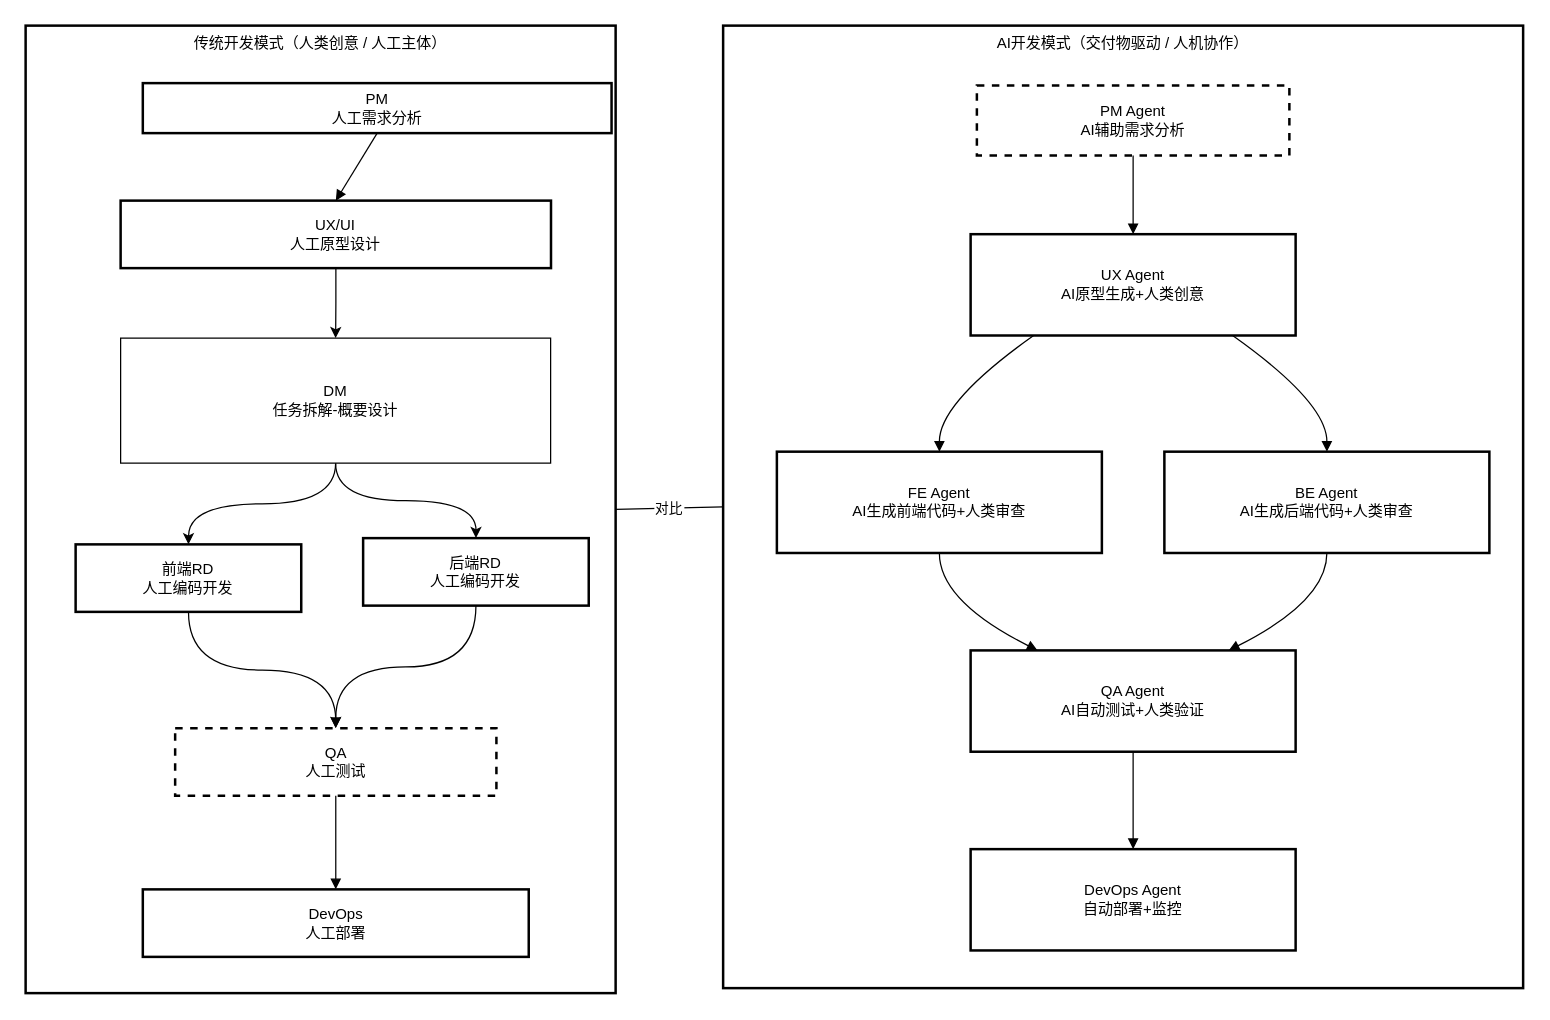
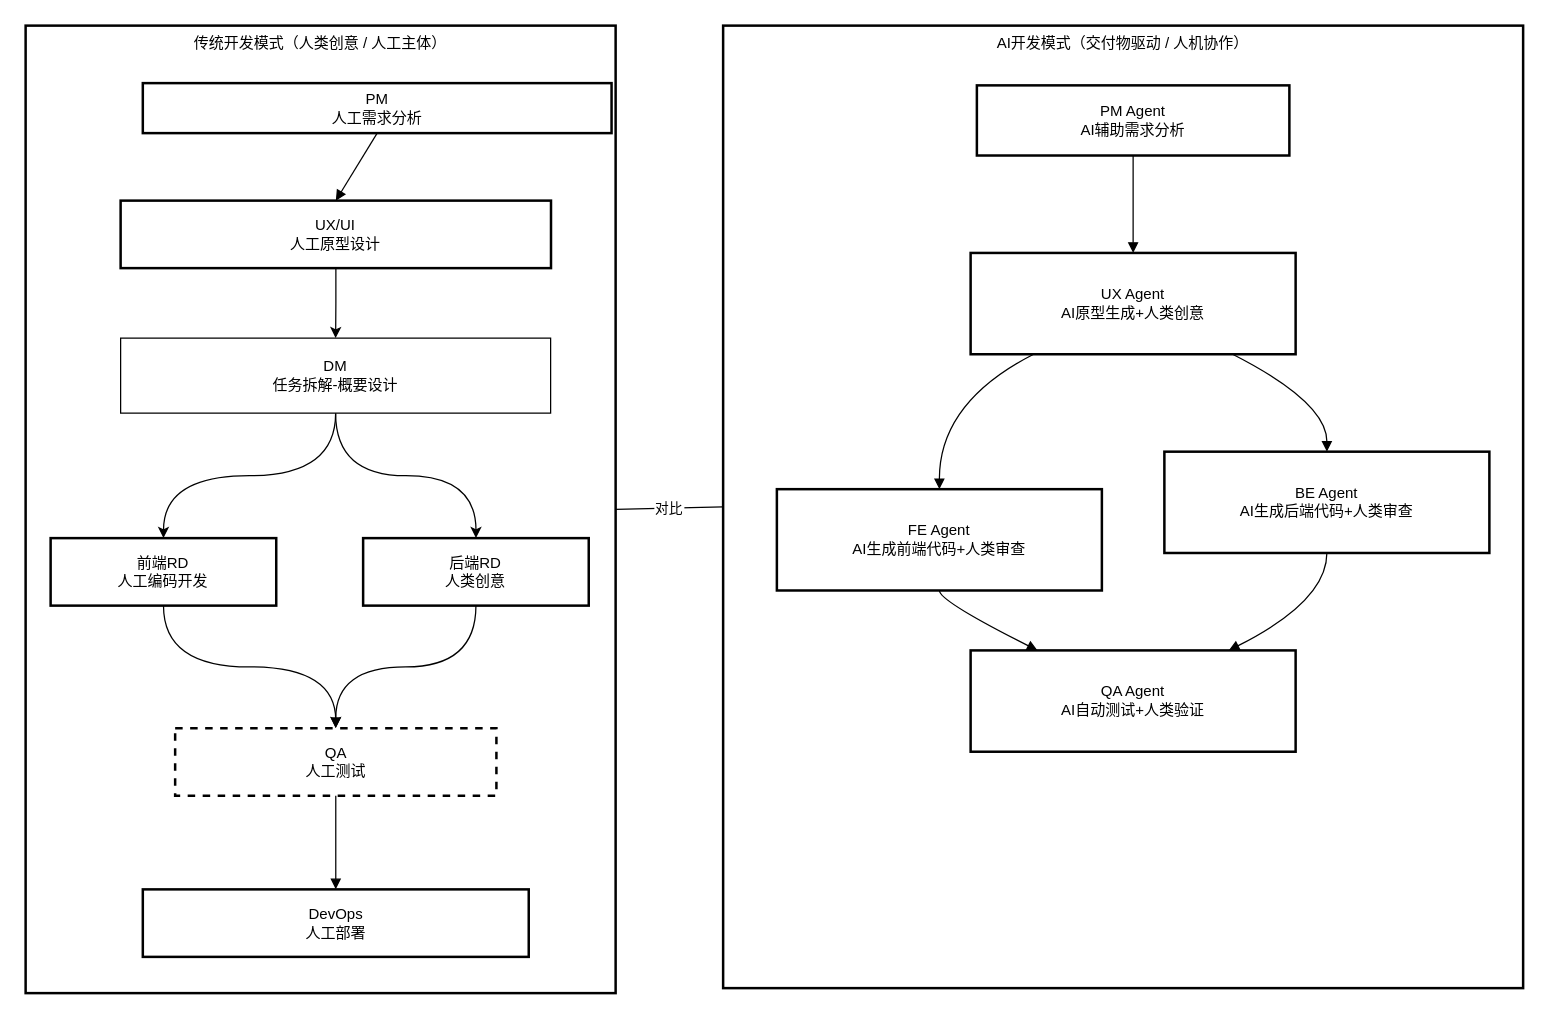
node "PM Agent AI辅助需求分析": style dashed -> solid
node "UX Agent AI原型生成+人类创意": moved (1133, 285) -> (1133, 304)
node "DM 任务拆解-概要设计": size 430x125 -> 430x75
node "FE Agent AI生成前端代码+人类审查": moved (939, 502) -> (939, 540)
node "后端RD 人工编码开发": label "后端RD 人工编码开发" -> "后端RD 人类创意"
node "前端RD 人工编码开发": moved (188, 578) -> (163, 572)
edge "QA Agent AI自动测试+人类验证" -> "DevOps Agent 自动部署+监控": removed
node "DevOps Agent 自动部署+监控": removed
